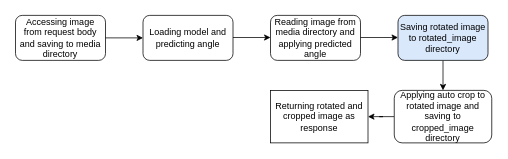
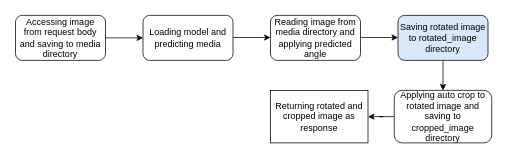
node "Loading model and predicting angle": label "Loading model and predicting angle" -> "Loading model and predicting media"
